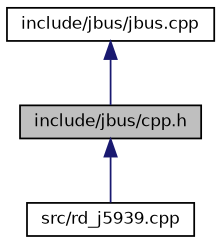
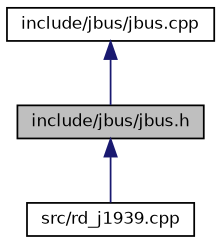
node "include/jbus/cpp.h": label "include/jbus/cpp.h" -> "include/jbus/jbus.h"
node "src/rd_j5939.cpp": label "src/rd_j5939.cpp" -> "src/rd_j1939.cpp"
